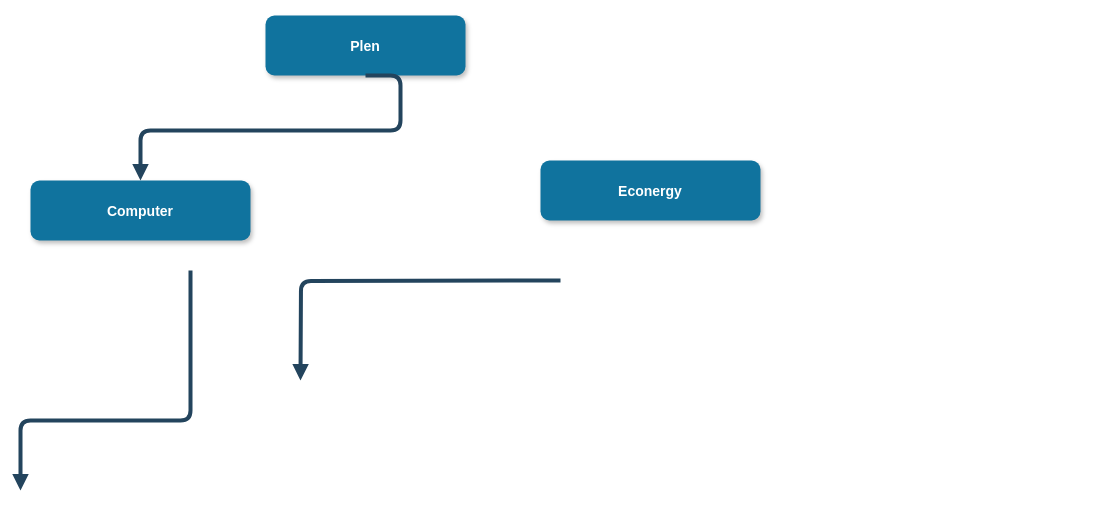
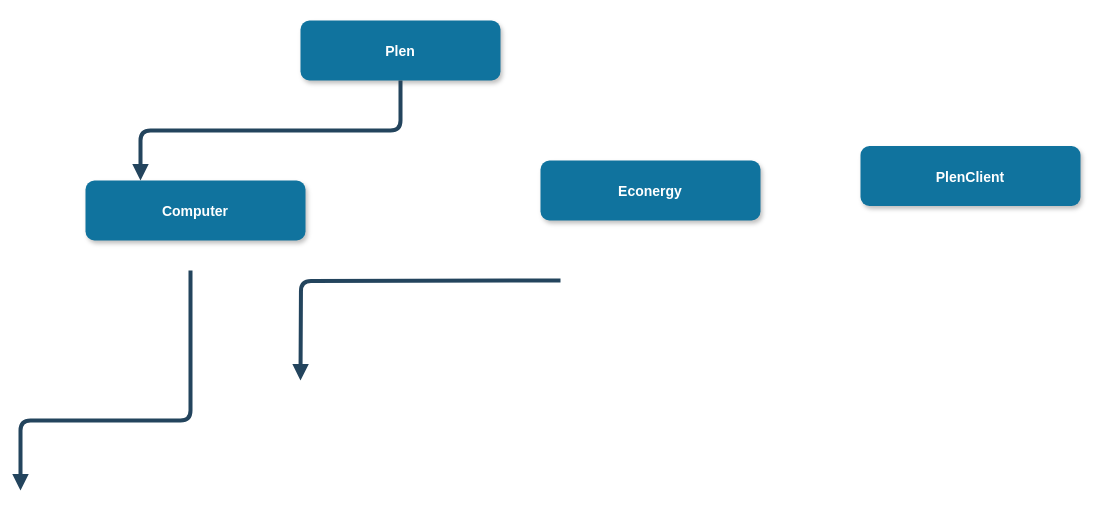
node "Plen": moved (366, 46) -> (401, 51)
node "PlenClient": added
node "Computer": moved (141, 211) -> (196, 211)
